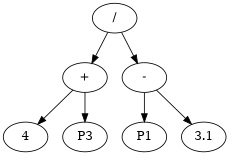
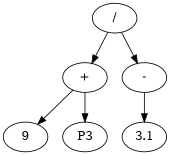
node "4": label "4" -> "9"
node "P1": removed
